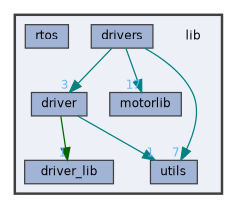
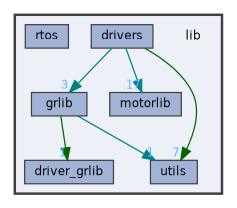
edge "drivers" -> "utils": color teal -> darkgreen
node "driver": label "driver" -> "grlib"
node "driver_lib": label "driver_lib" -> "driver_grlib"
